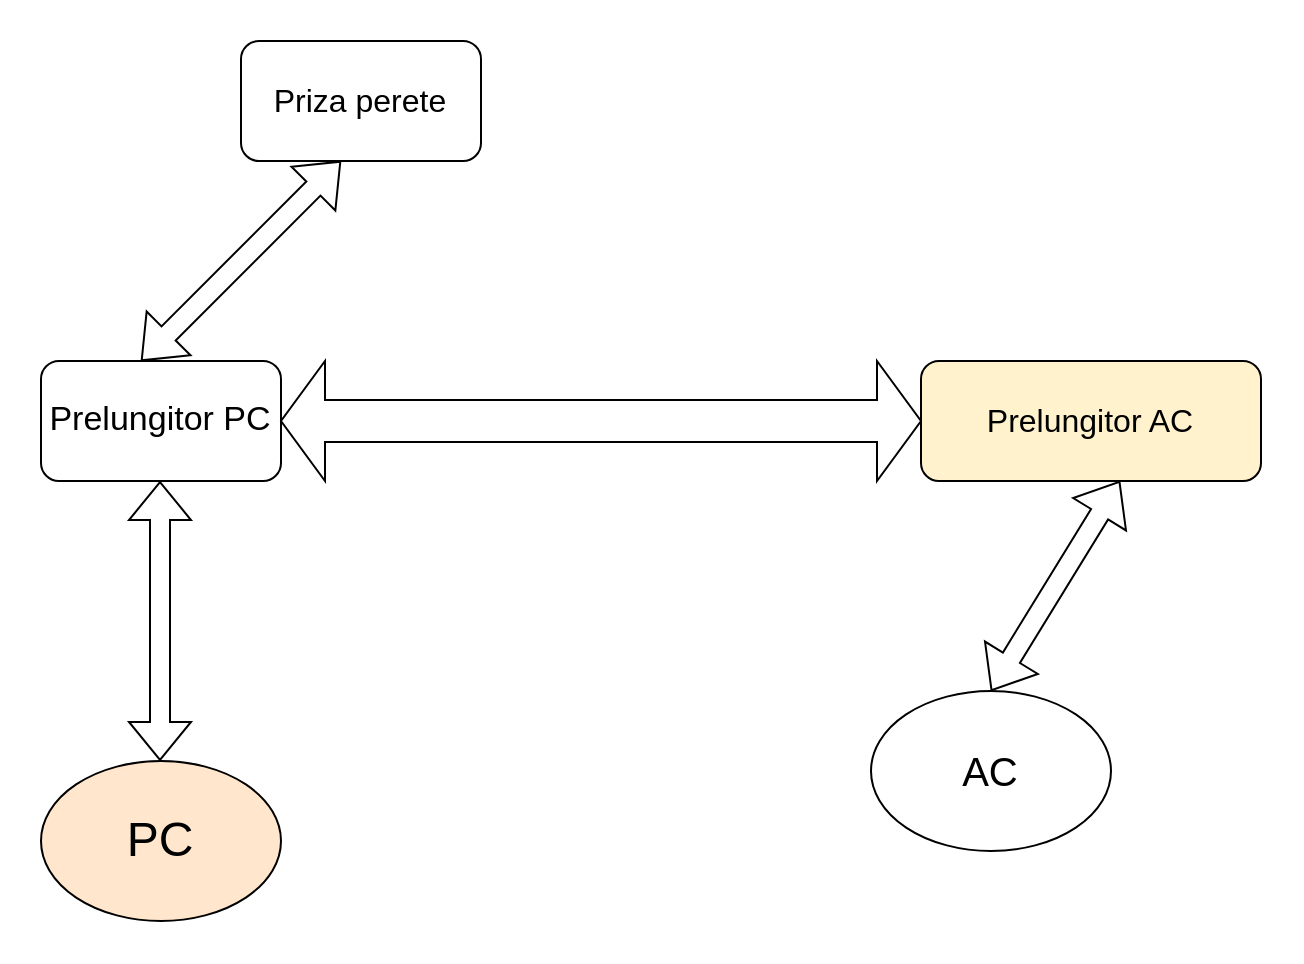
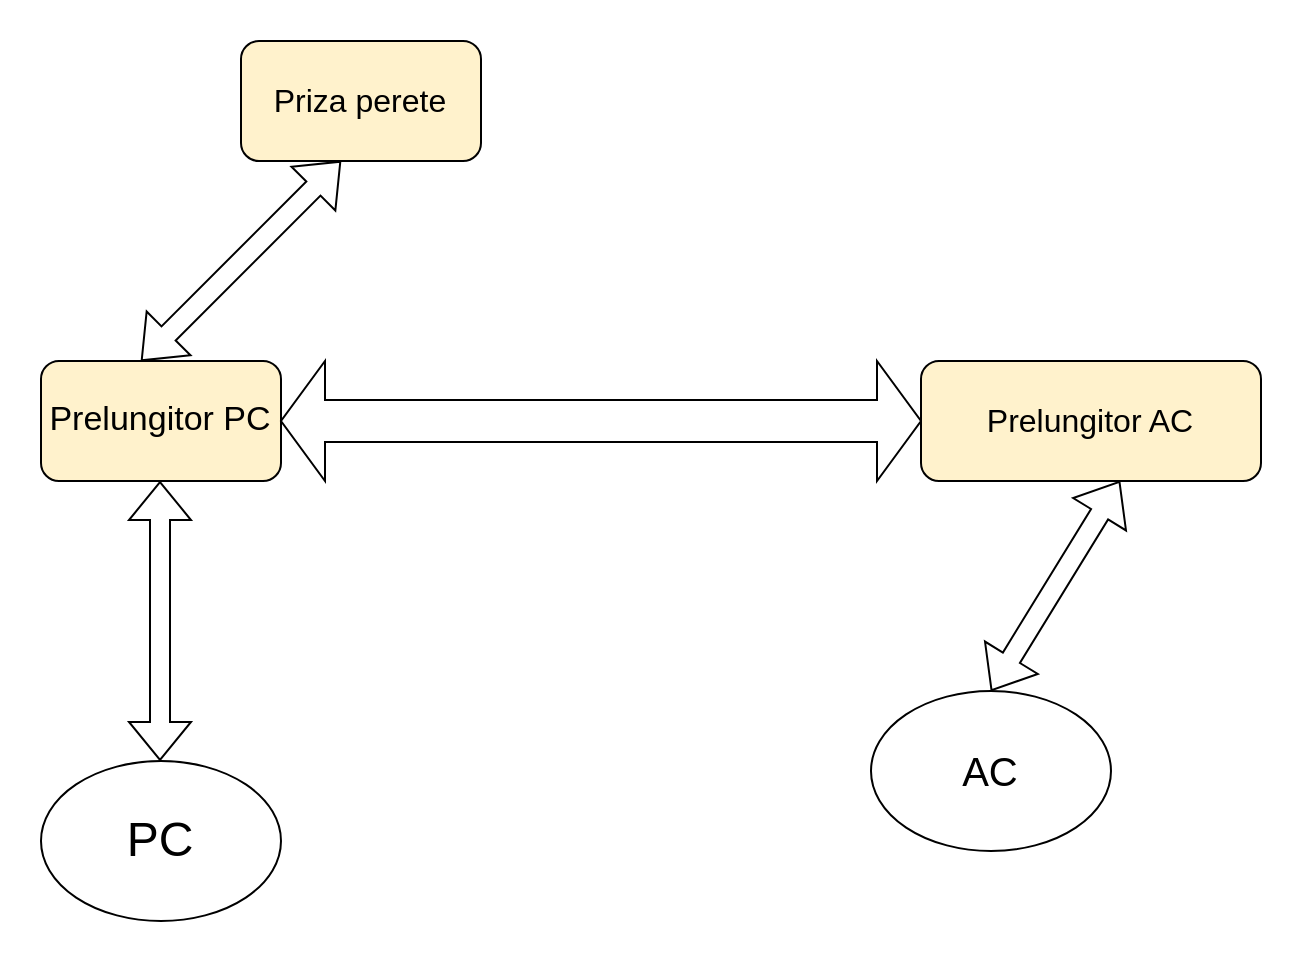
node "Priza perete": fillcolor #ffffff -> #fff2cc
node "Prelungitor PC": fillcolor #ffffff -> #fff2cc
node "PC": fillcolor #ffe6cc -> #ffffff
